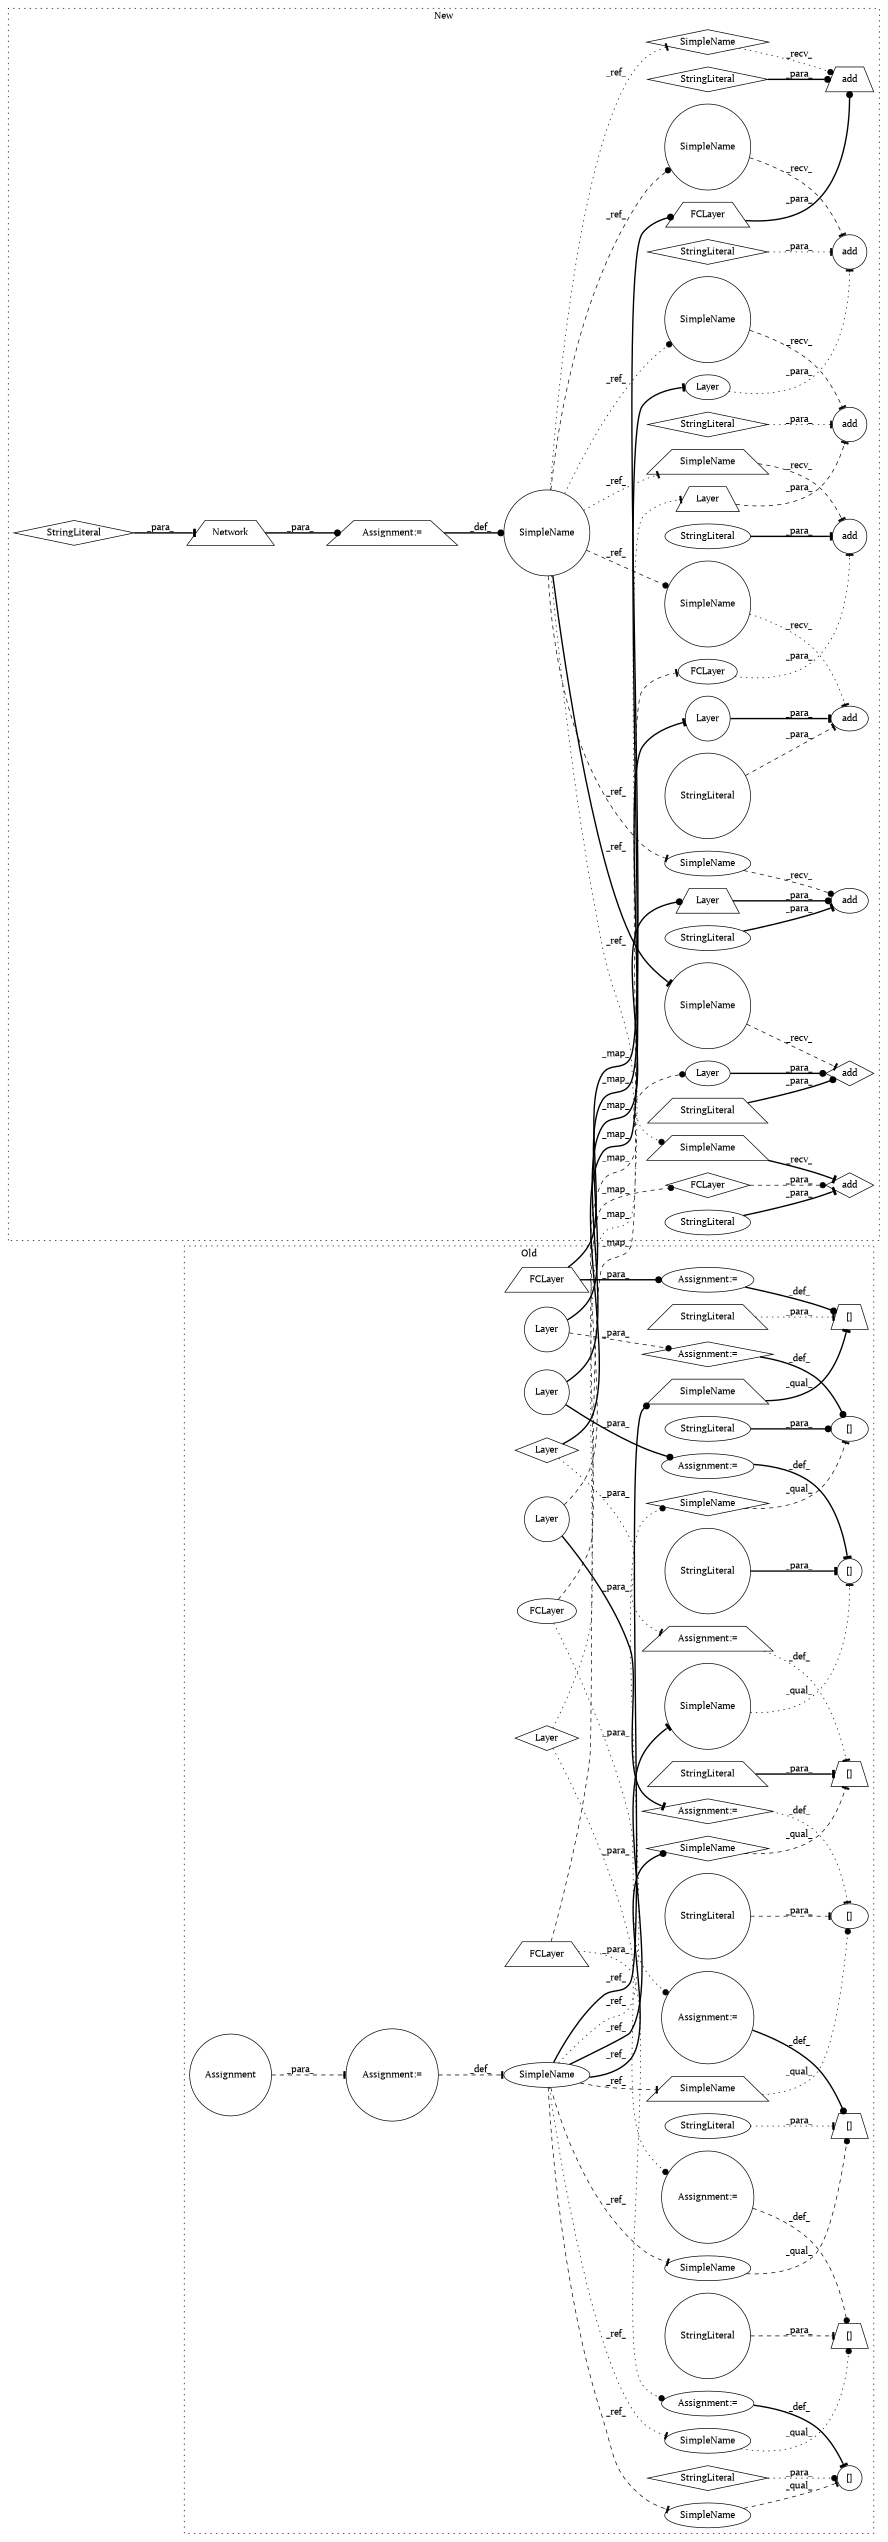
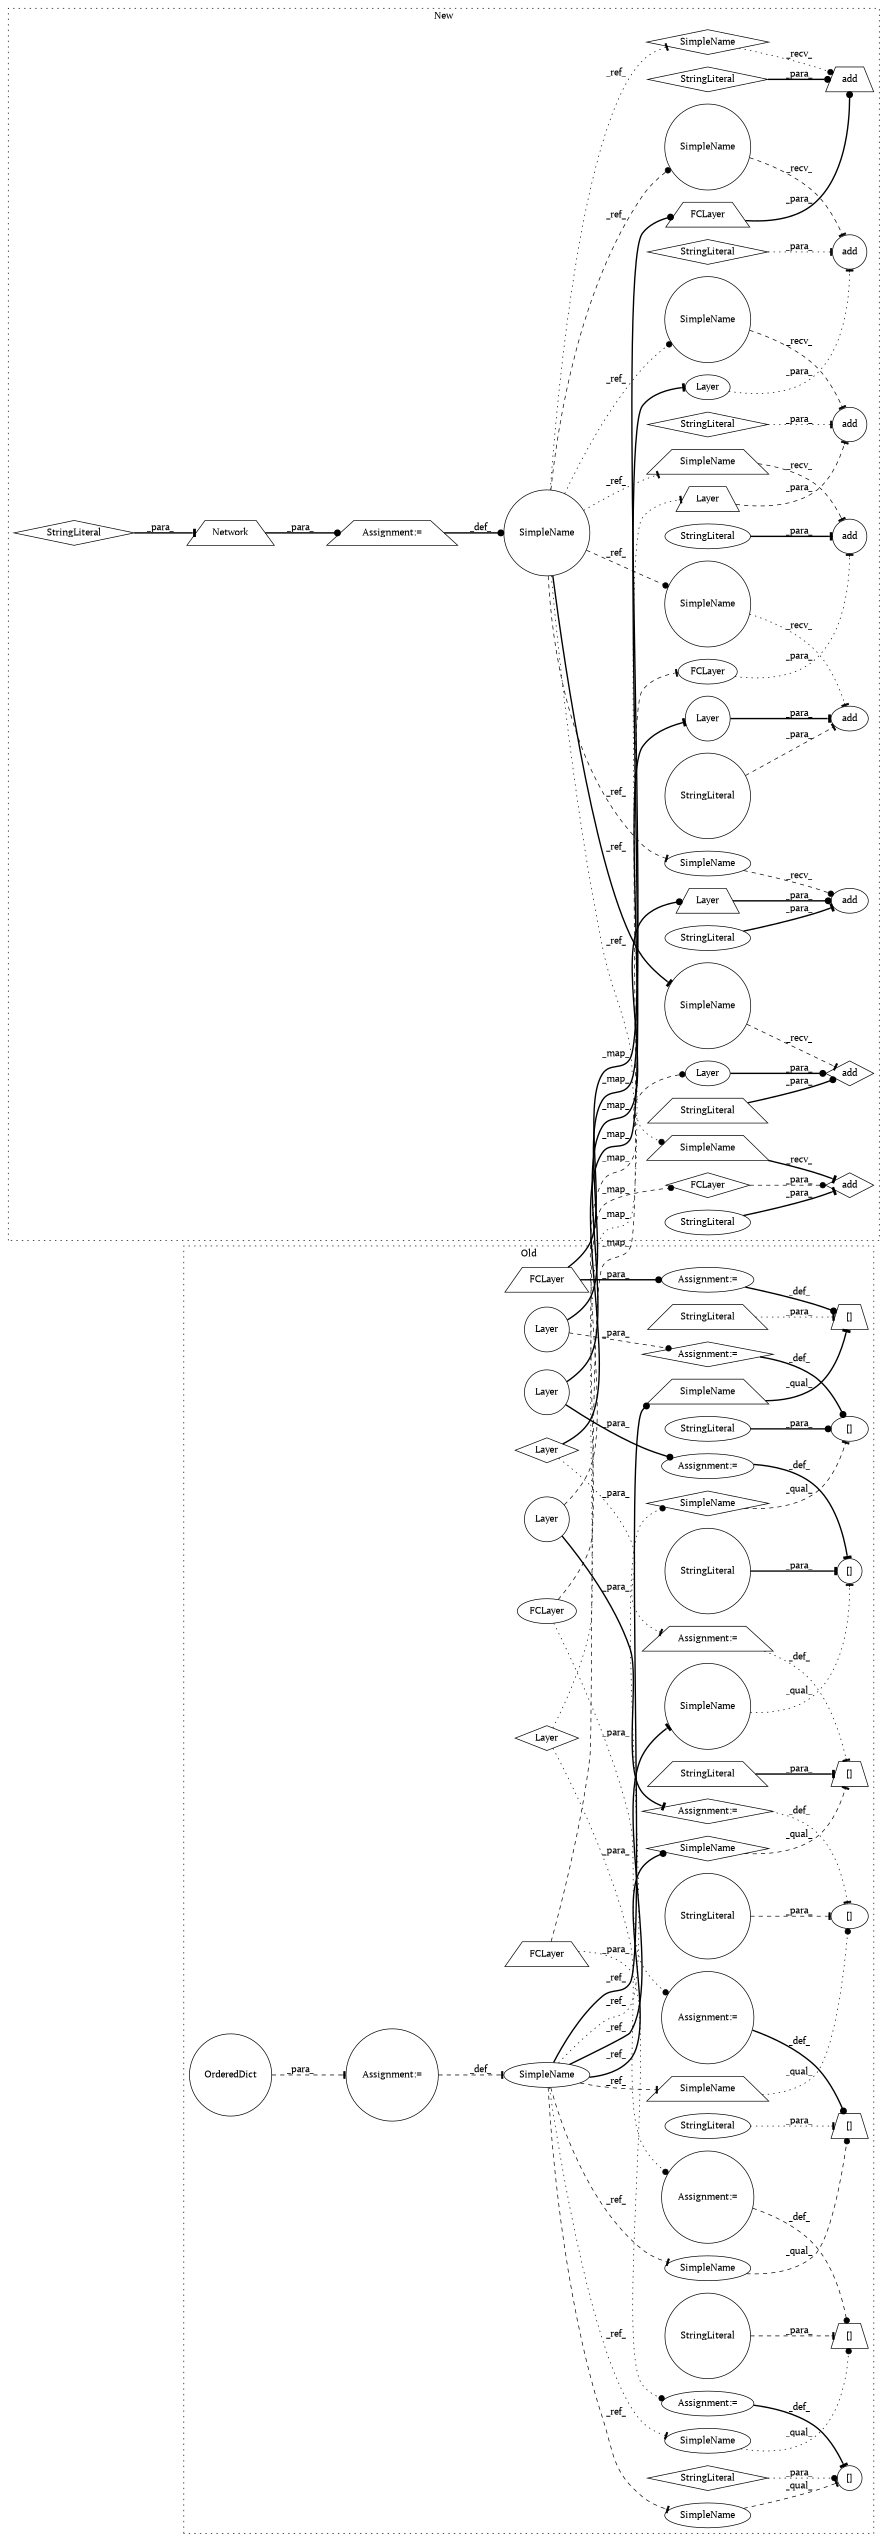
node "Assignment": label "Assignment" -> "OrderedDict"
